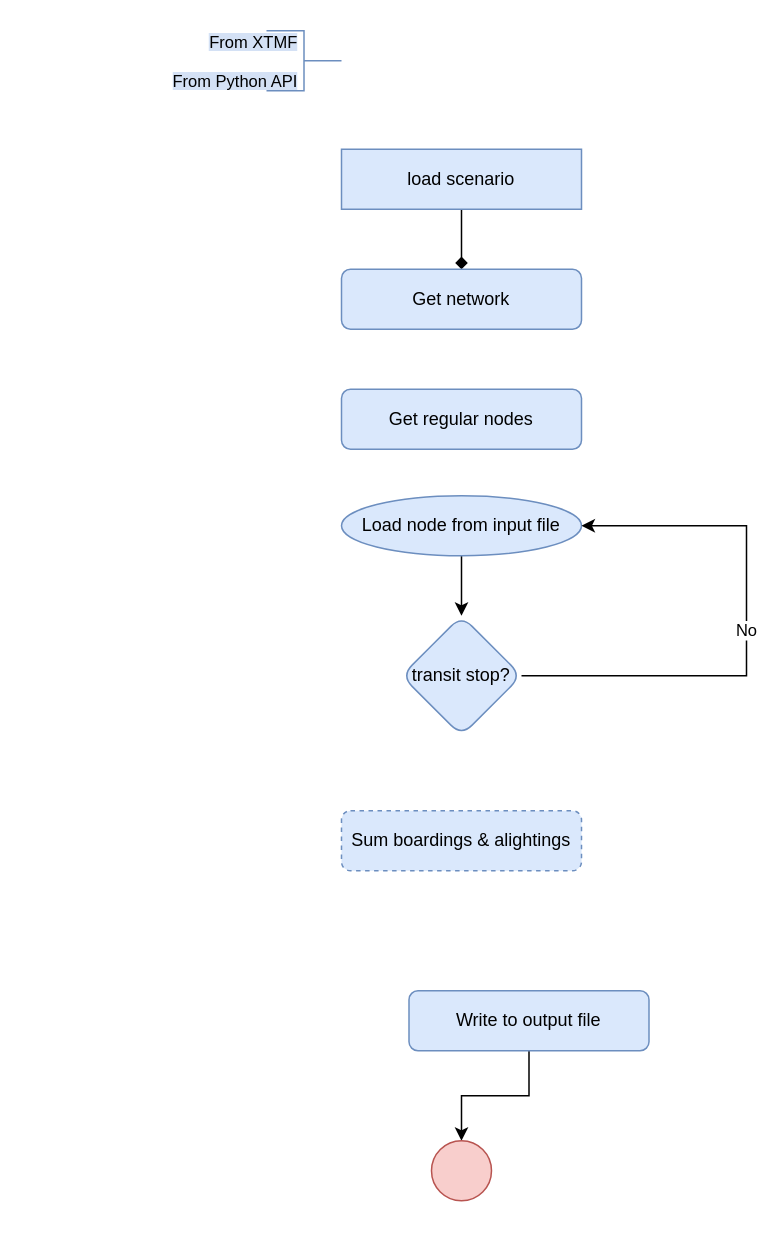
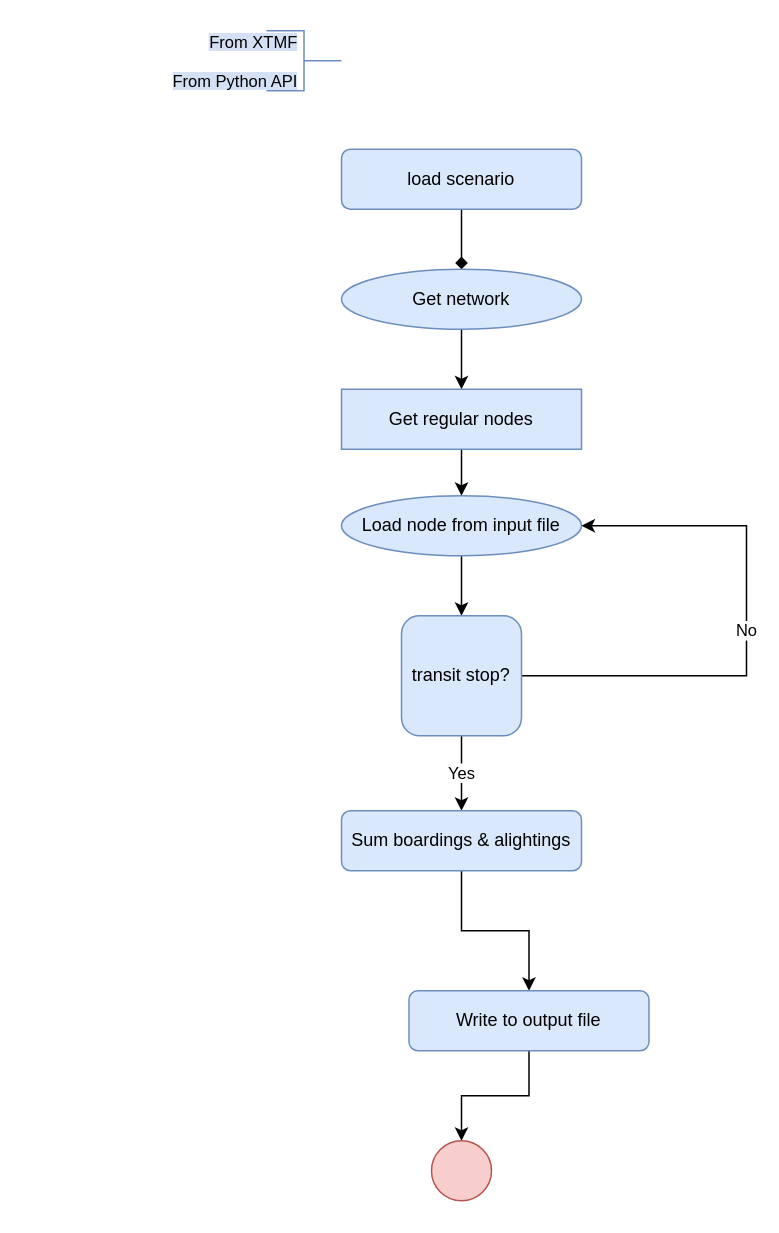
node "load scenario": shape rectangle -> rounded rectangle
node "Get network": shape rounded rectangle -> ellipse
edge "Get network" -> "Get regular nodes": added
node "Get regular nodes": shape rounded rectangle -> rectangle
edge "Get regular nodes" -> "Load node from input file": added
node "transit stop?": shape diamond -> rounded rectangle
edge "transit stop?" -> "Sum boardings & alightings": added, label "Yes"
node "Sum boardings & alightings": style dashed -> solid
edge "Sum boardings & alightings" -> "Write to output file": added
